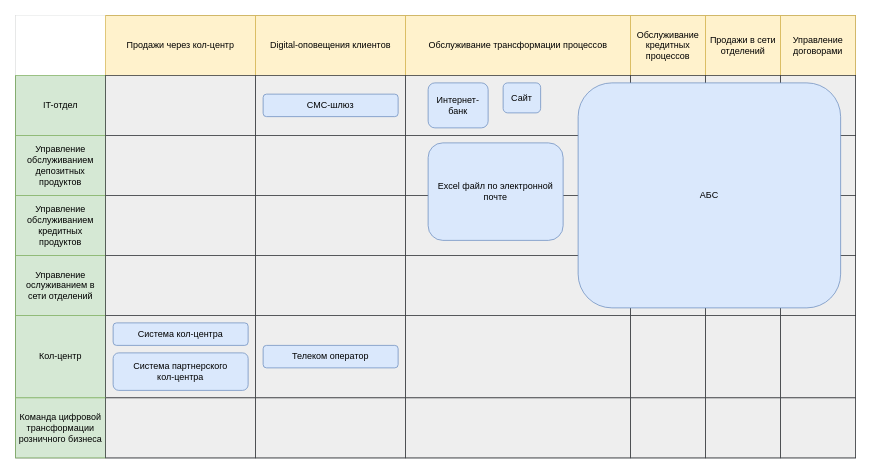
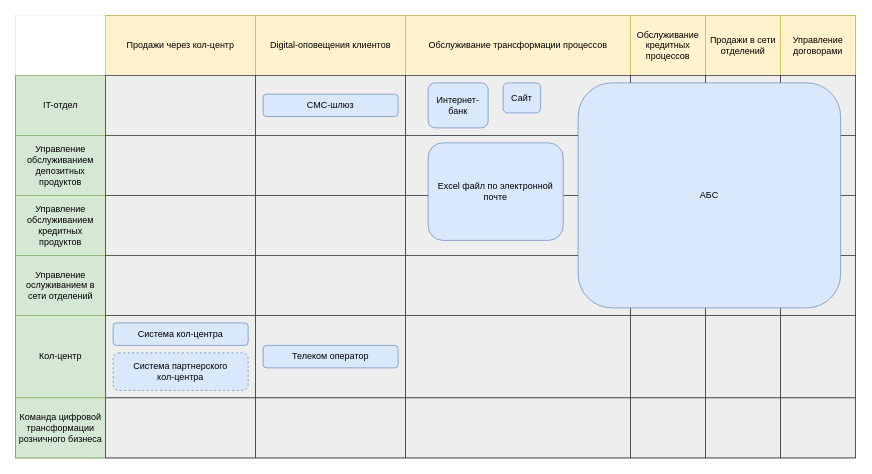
node "Система партнерского кол-центра": style solid -> dashed
